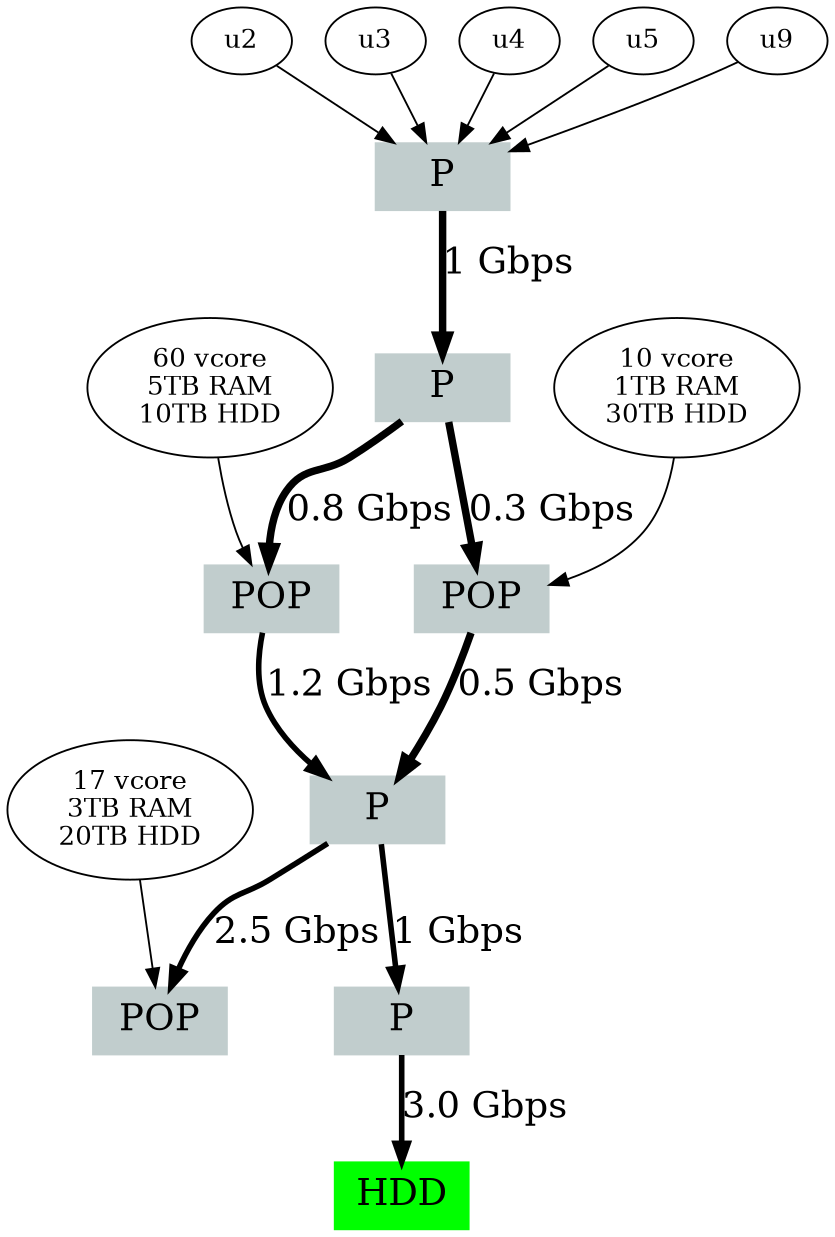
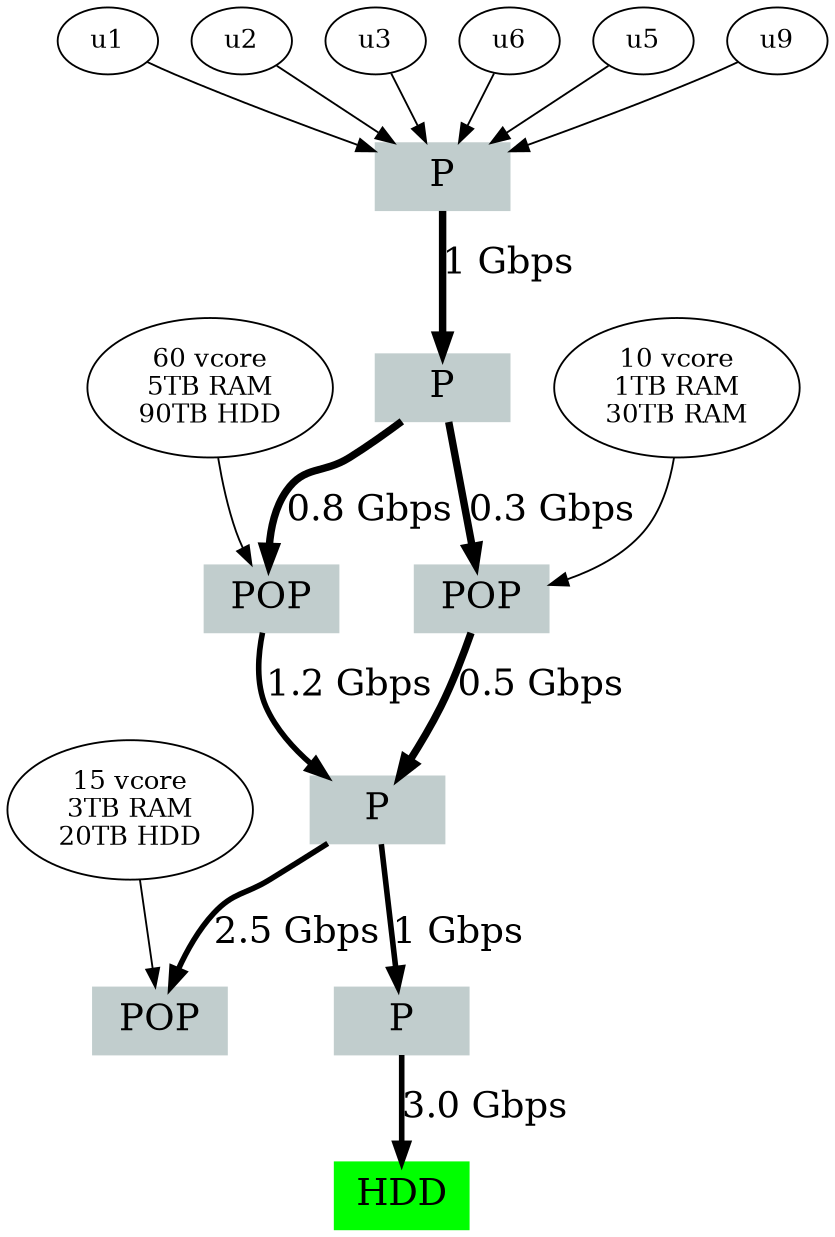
node "u1": added
node "u4": label "u4" -> "u6"
node "60 vcore 5TB RAM 10TB HDD": label "60 vcore 5TB RAM 10TB HDD" -> "60 vcore 5TB RAM 90TB HDD"
node "10 vcore 1TB RAM 30TB HDD": label "10 vcore 1TB RAM 30TB HDD" -> "10 vcore 1TB RAM 30TB RAM"
node "17 vcore 3TB RAM 20TB HDD": label "17 vcore 3TB RAM 20TB HDD" -> "15 vcore 3TB RAM 20TB HDD"
